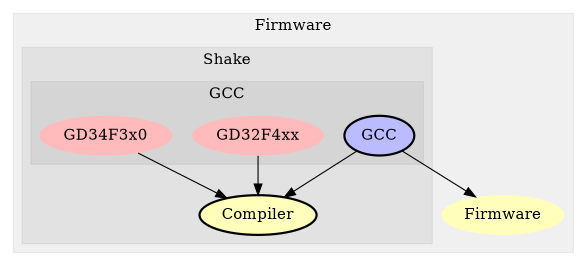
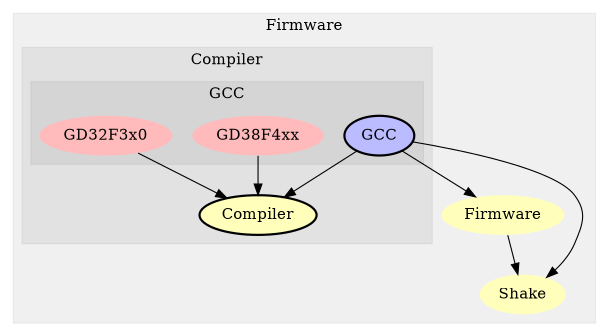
cluster "Shake": label "Shake" -> "Compiler"
node "GD34F3x0": label "GD34F3x0" -> "GD32F3x0"
node "GD32F4xx": label "GD32F4xx" -> "GD38F4xx"
node "Shake": added
